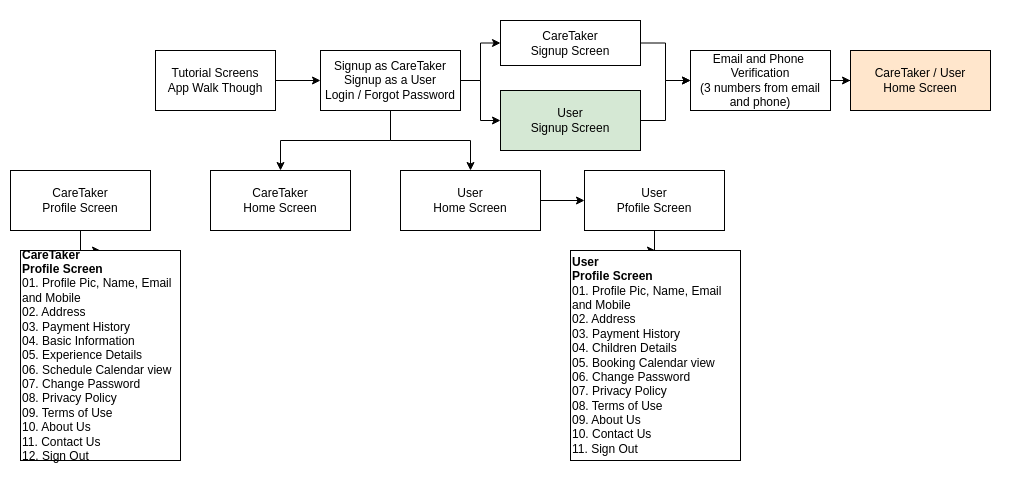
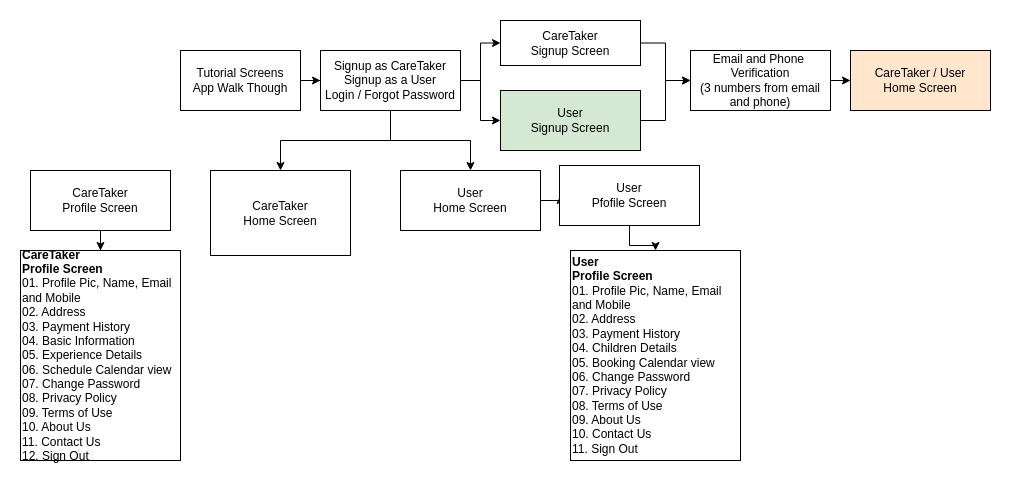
node "Tutorial Screens App Walk Though": moved (216, 81) -> (241, 81)
node "CareTaker Profile Screen": moved (81, 201) -> (101, 201)
node "CareTaker Home Screen": size 140x60 -> 140x85
node "User Pfofile Screen": moved (655, 201) -> (630, 196)
